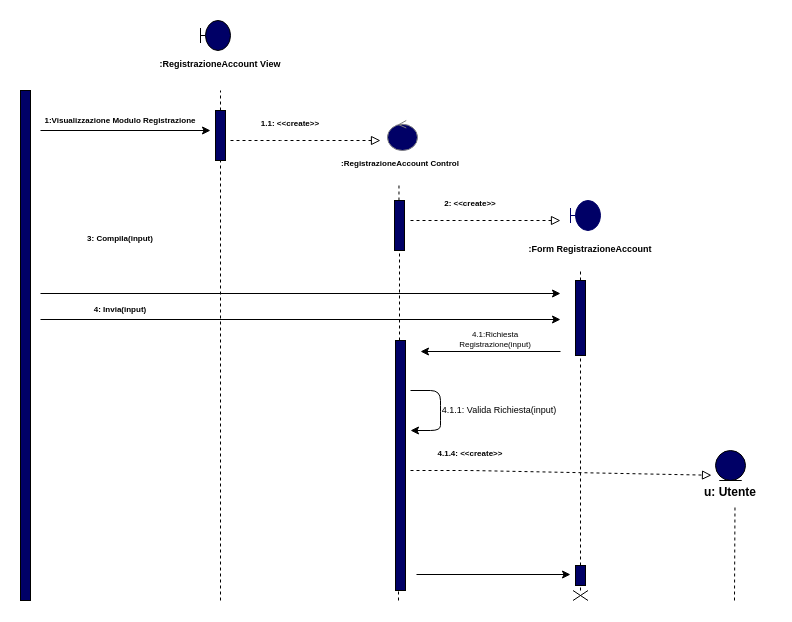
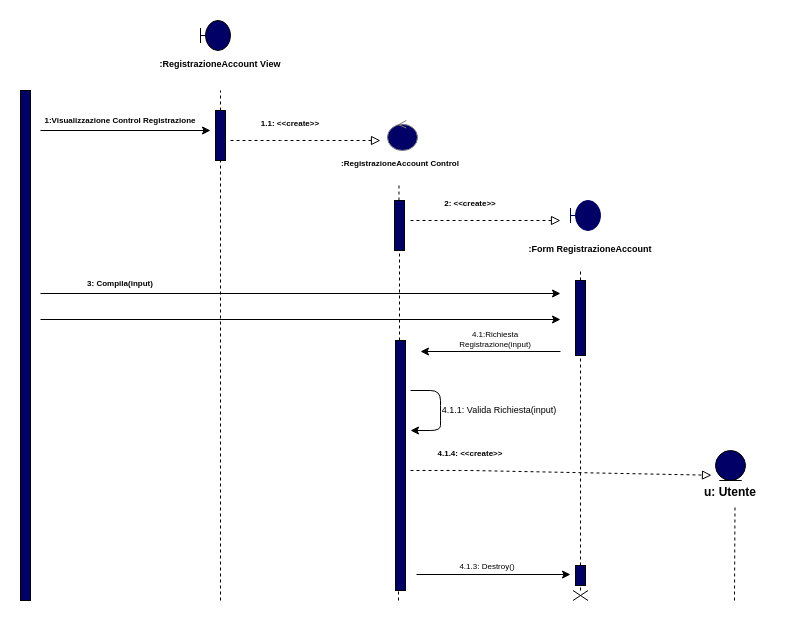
node "1:Visualizzazione Modulo Registrazione": label "1:Visualizzazione Modulo Registrazione" -> "1:Visualizzazione Control Registrazione"
node "3: Compila(input)": moved (121, 239) -> (121, 284)
node "4: Invia(input)": removed
node "4.1.3: Destroy()": added
